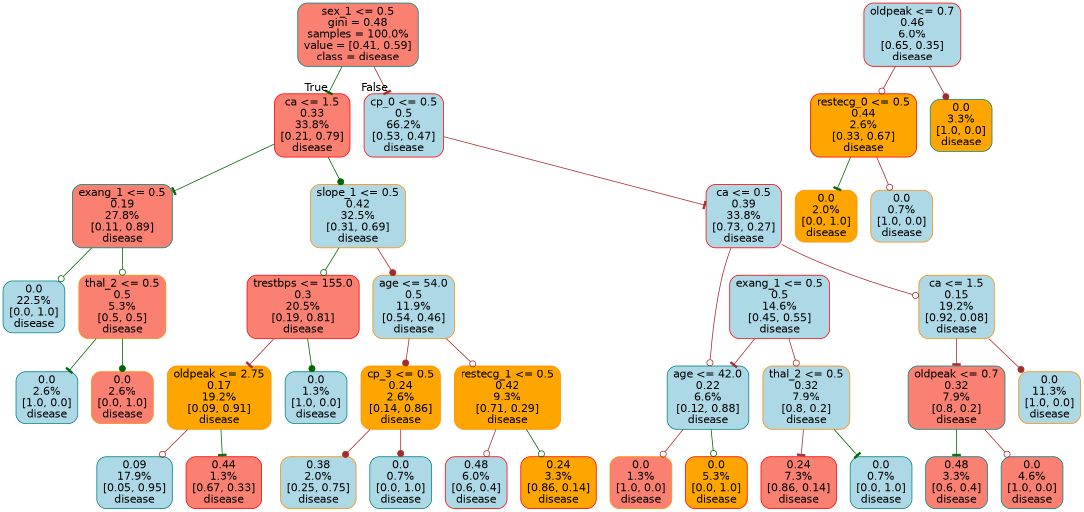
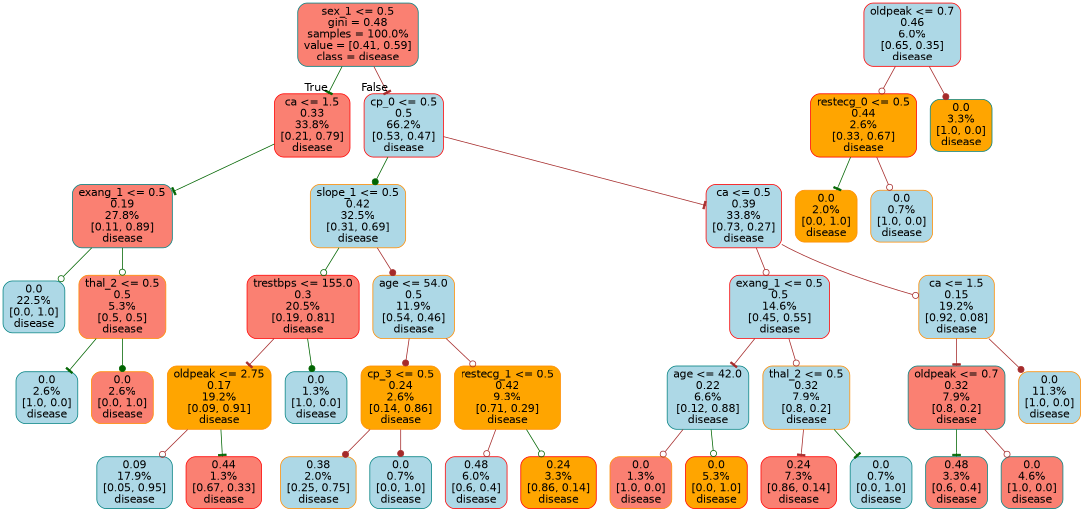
edge "ca <= 1.5 0.33 33.8% [0.21, 0.79] disease" -> "slope_1 <= 0.5 0.42 32.5% [0.31, 0.69] disease": now "cp_0 <= 0.5 0.5 66.2% [0.53, 0.47] disease" -> "slope_1 <= 0.5 0.42 32.5% [0.31, 0.69] disease"
edge "ca <= 0.5 0.39 33.8% [0.73, 0.27] disease" -> "age <= 42.0 0.22 6.6% [0.12, 0.88] disease": now "ca <= 0.5 0.39 33.8% [0.73, 0.27] disease" -> "exang_1 <= 0.5 0.5 14.6% [0.45, 0.55] disease"
